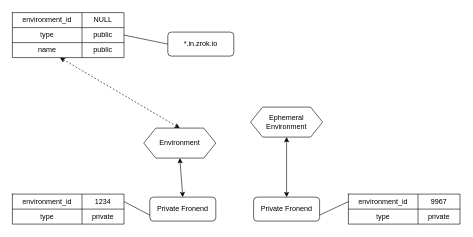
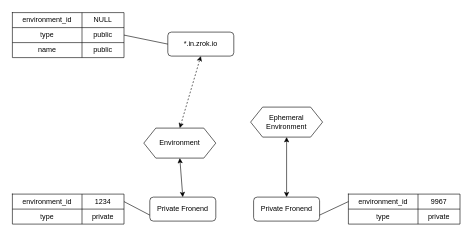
edge "name" -- "Environment": now "*.in.zrok.io" -- "Environment"
